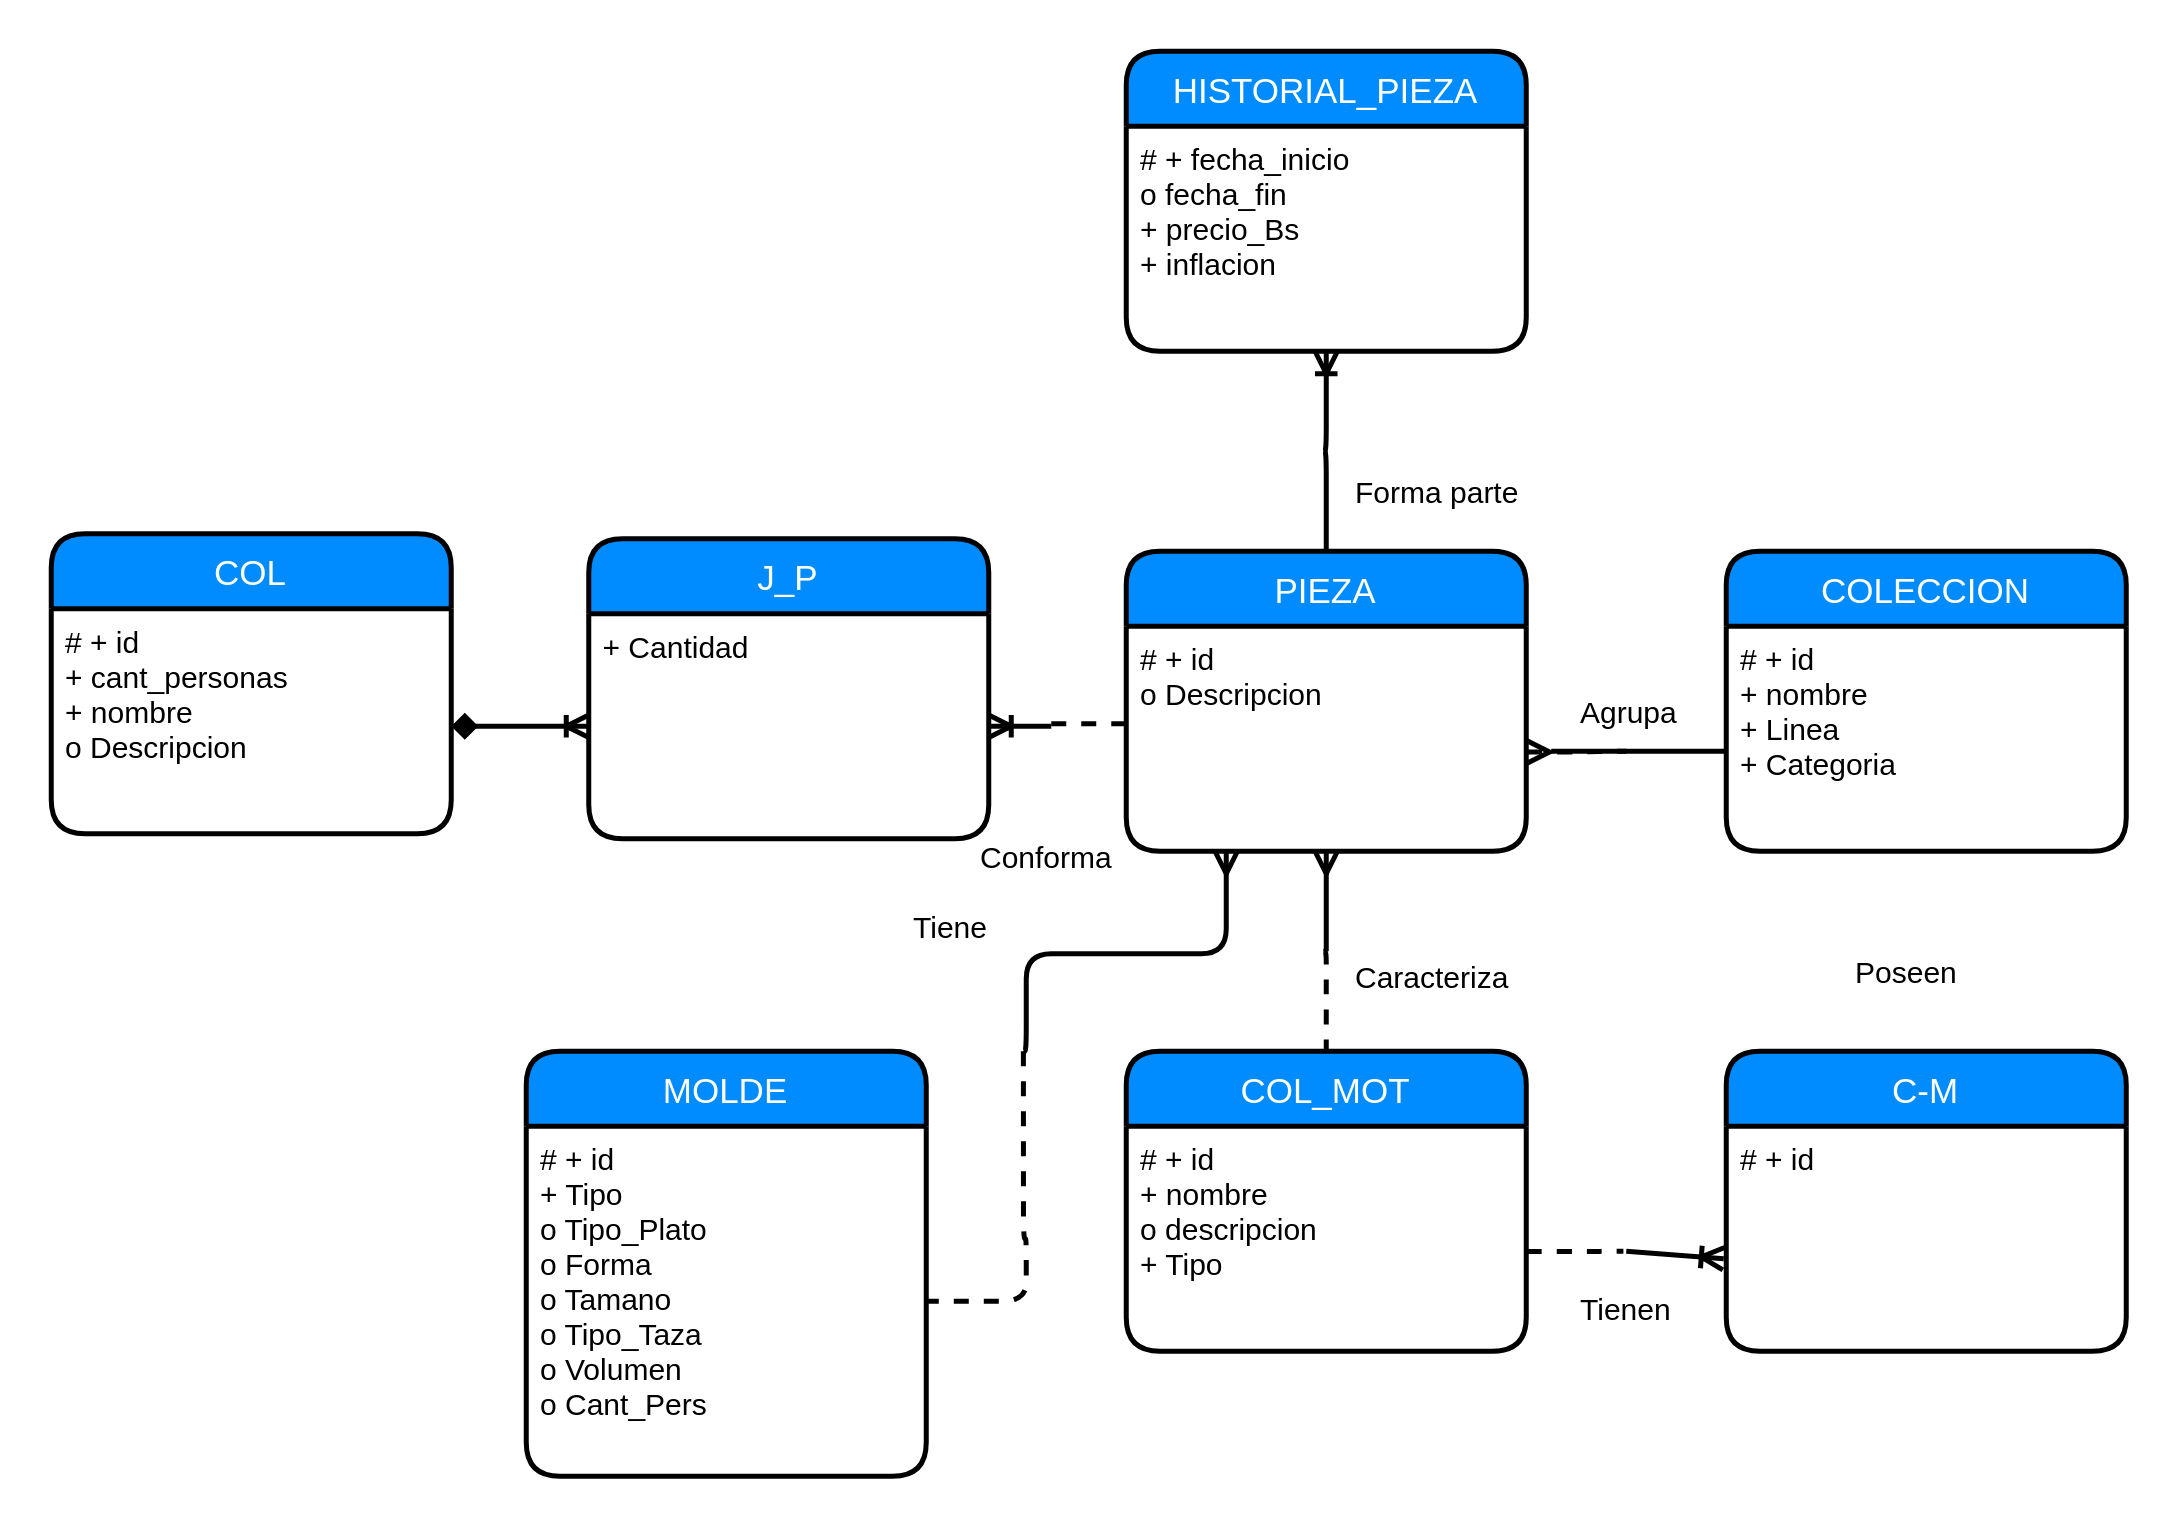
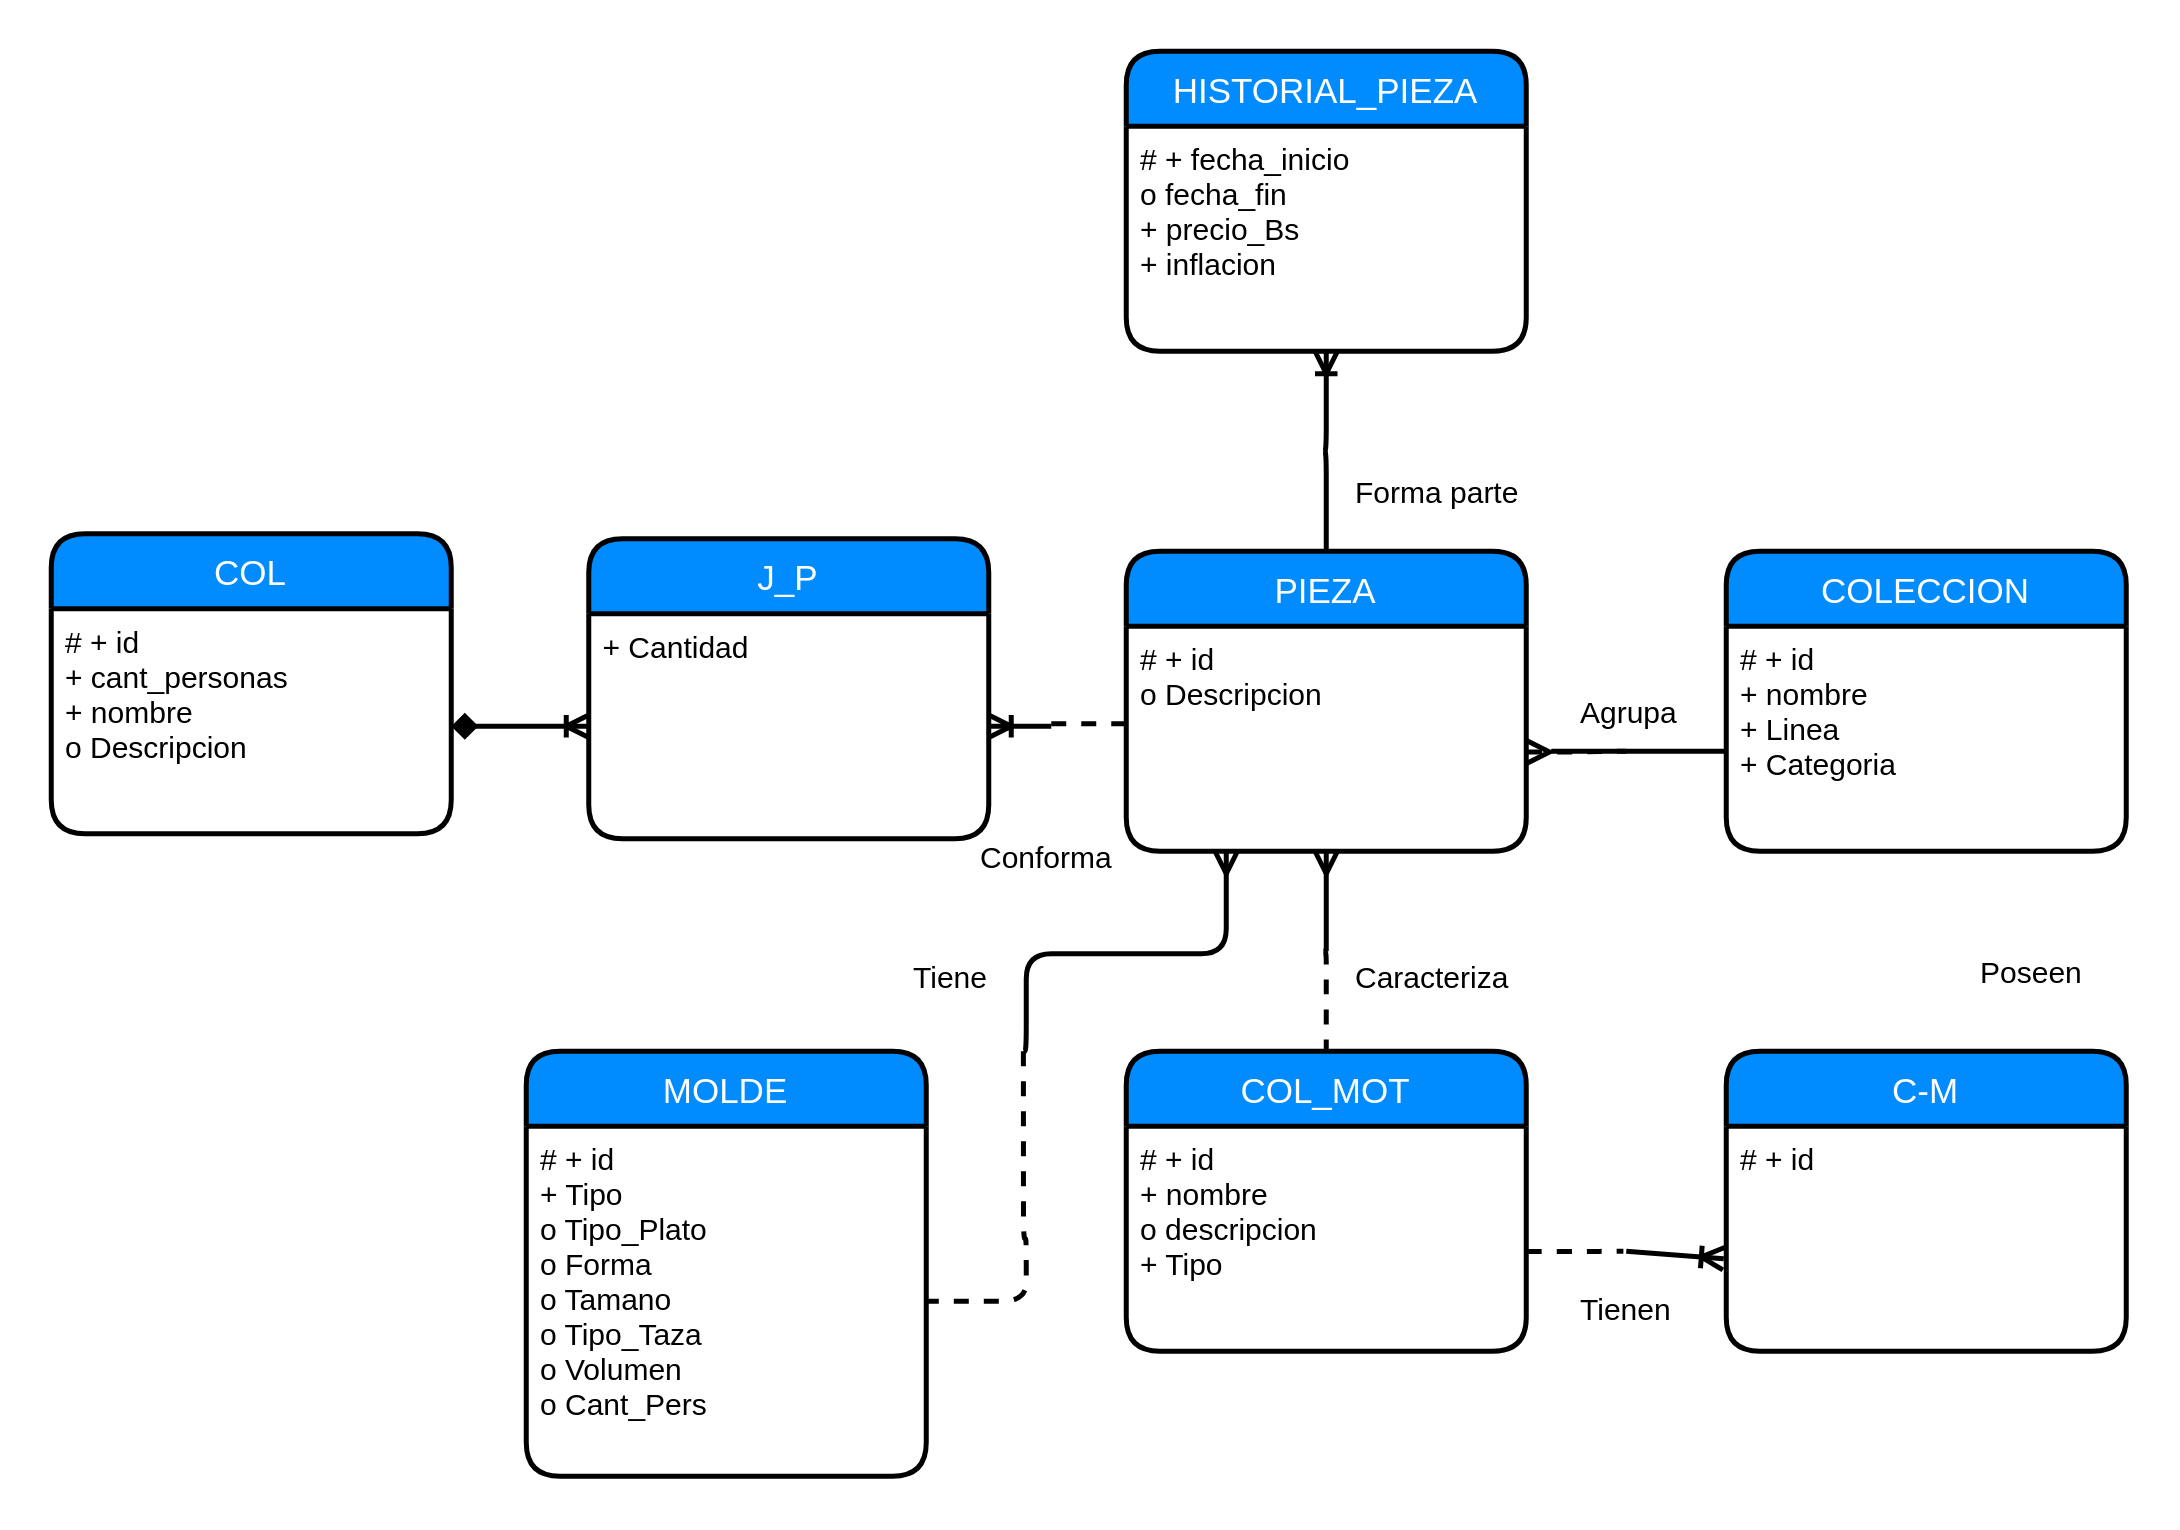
node "Tiene": moved (951, 929) -> (951, 979)
node "Poseen": moved (1926, 974) -> (2051, 974)
